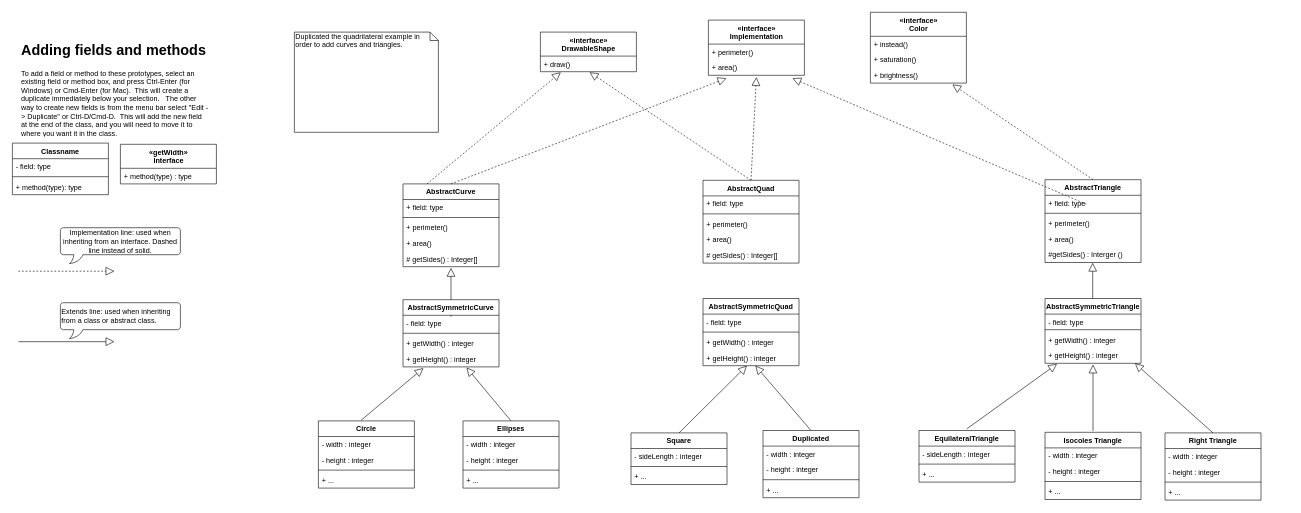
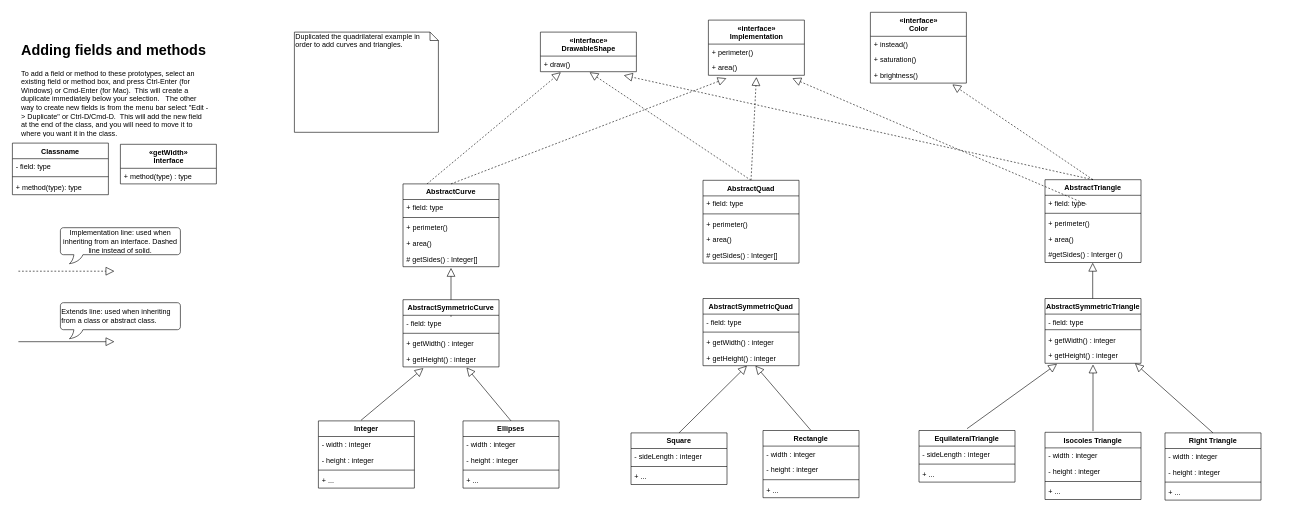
edge "AbstractTriangle" -> "+ draw()": added
node "Circle": label "Circle" -> "Integer"
node "Duplicated": label "Duplicated" -> "Rectangle"
